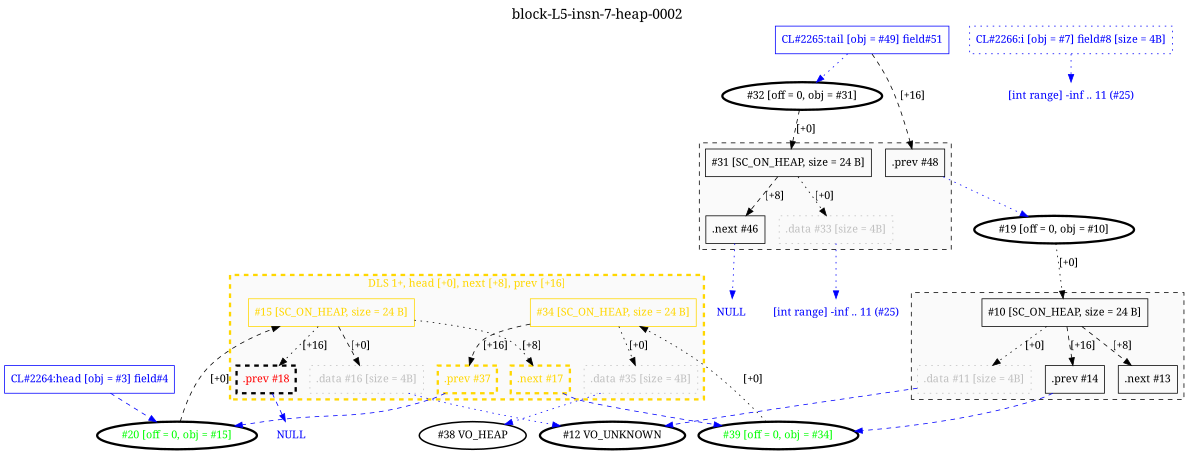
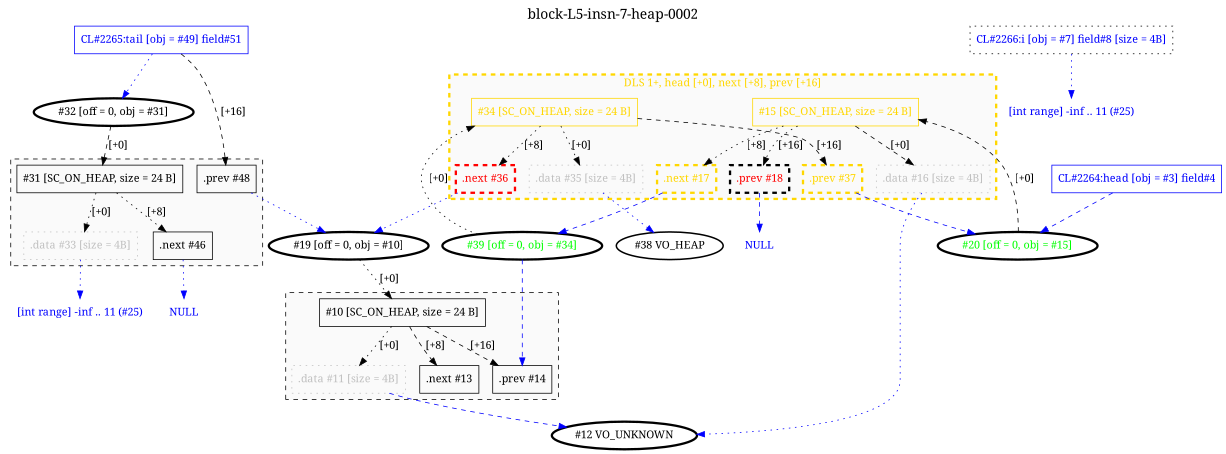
node "CL#2266:i [obj = #7] field#8 [size = 4B]": color blue -> black
node ".next #36": added
edge "#31 [SC_ON_HEAP, size = 24 B]" -> ".next #46": style dashed -> dotted
edge ".prev #14" -> "#39 [off = 0, obj = #34]": reversed
